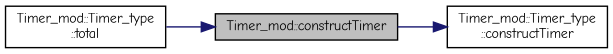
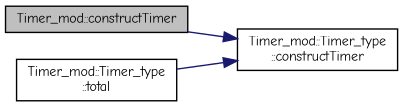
edge "Timer_mod::Timer_type ::total" -> "Timer_mod::constructTimer": now "Timer_mod::Timer_type ::total" -> "Timer_mod::Timer_type ::constructTimer"
